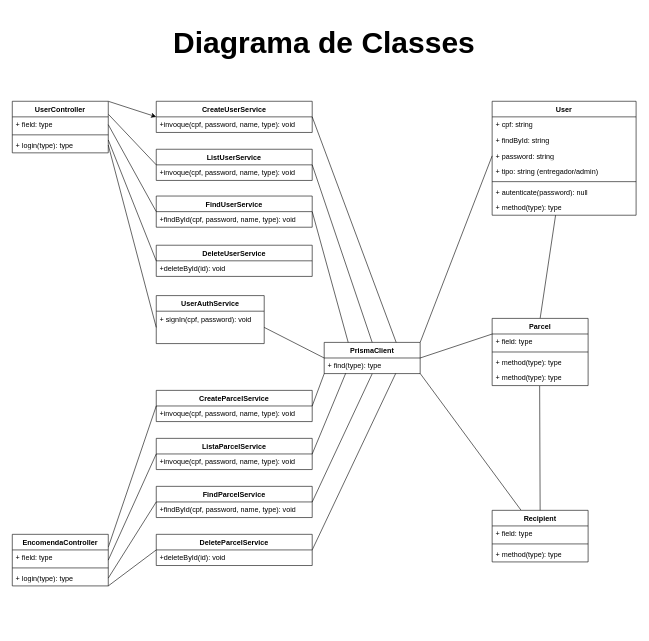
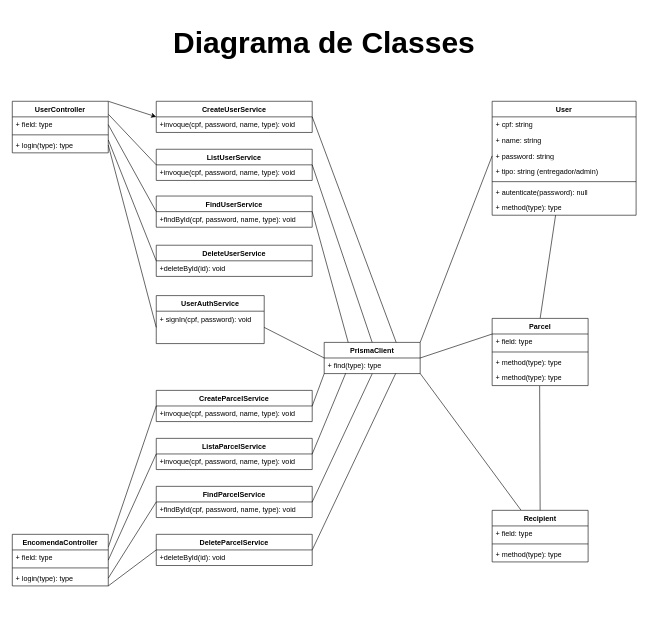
node "+ findById: string": label "+ findById: string" -> "+ name: string"
